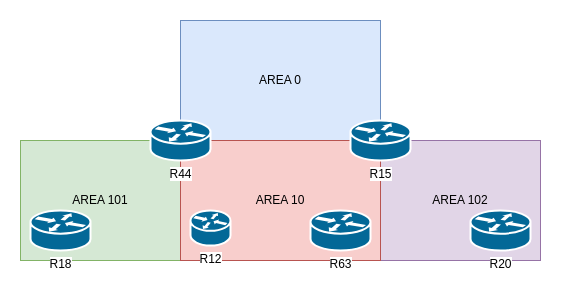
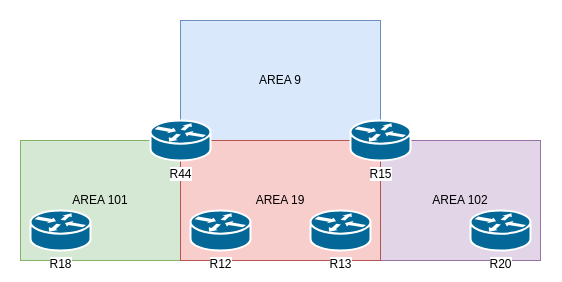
node "AREA 0": label "AREA 0" -> "AREA 9"
node "AREA 10": label "AREA 10" -> "AREA 19"
node "R12": size 40x35 -> 60x40
node "R63": label "R63" -> "R13"
